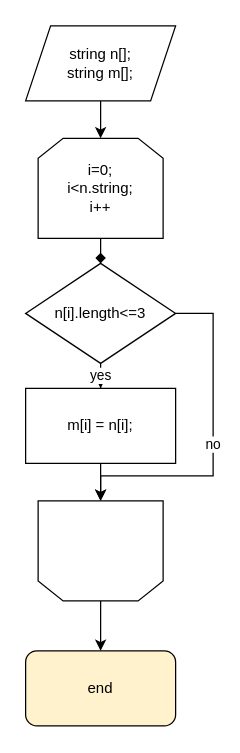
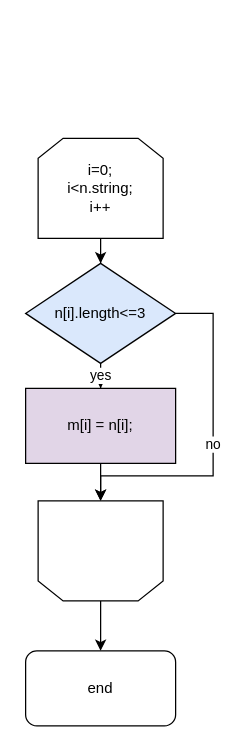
node "string n[]; string m[];": removed
edge "string n[]; string m[];" -> "i=0; i<n.string; i++": removed
edge "i=0; i<n.string; i++" -> "n[i].length<=3": arrowhead diamond -> classic
node "n[i].length<=3": fillcolor #ffffff -> #dae8fc
node "m[i] = n[i];": fillcolor #ffffff -> #e1d5e7
node "end": fillcolor #fff2cc -> #ffffff
